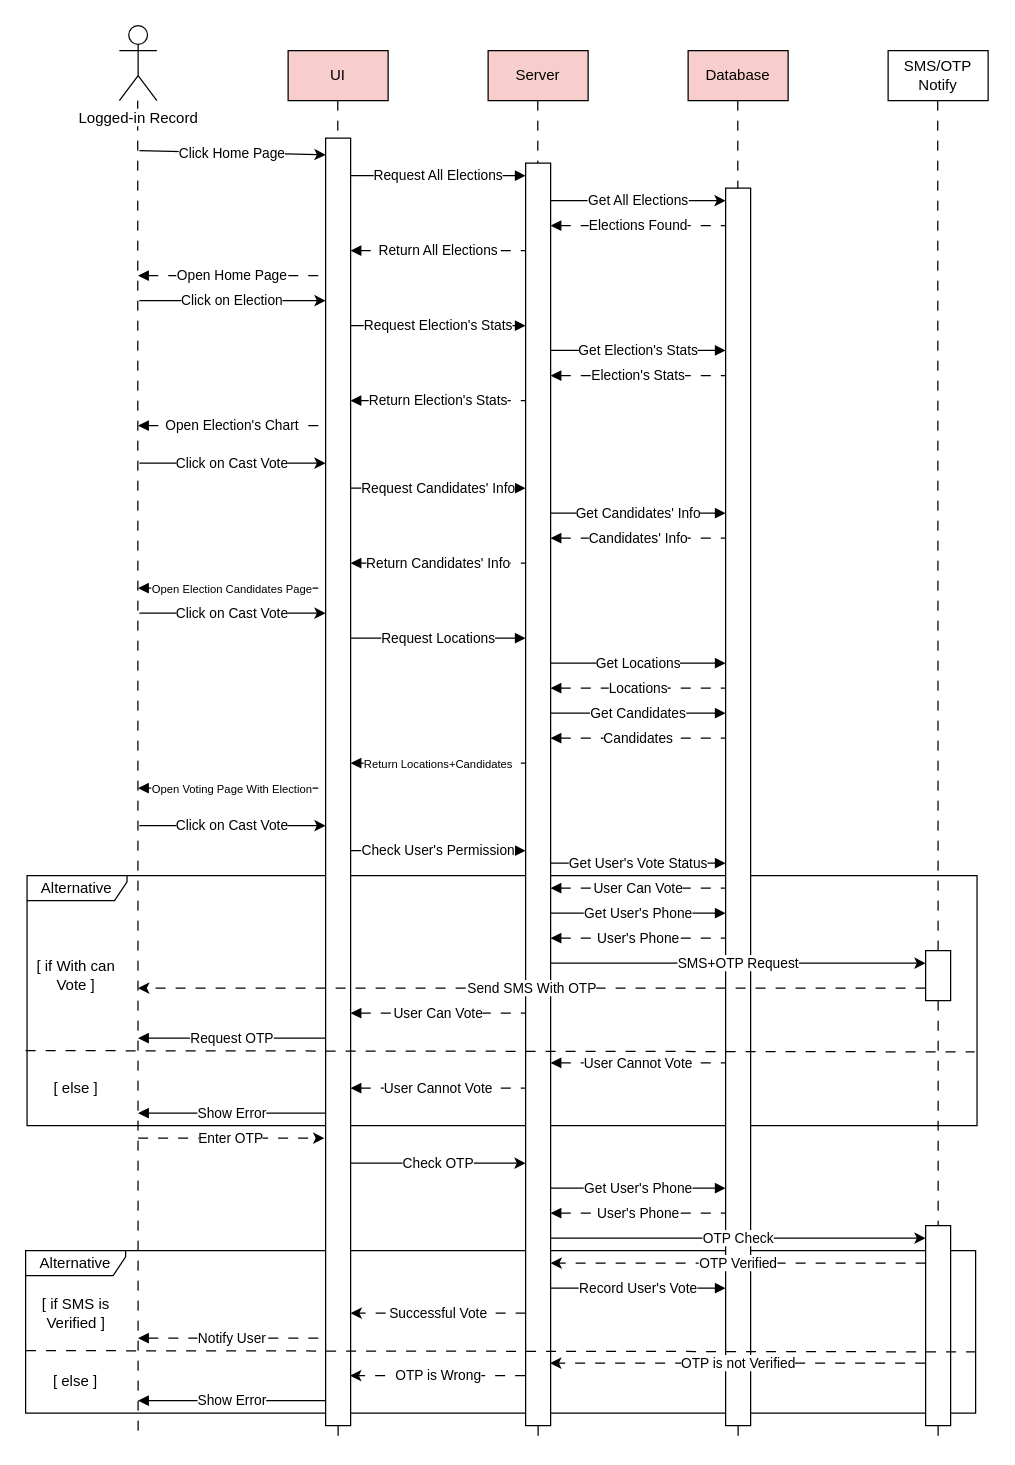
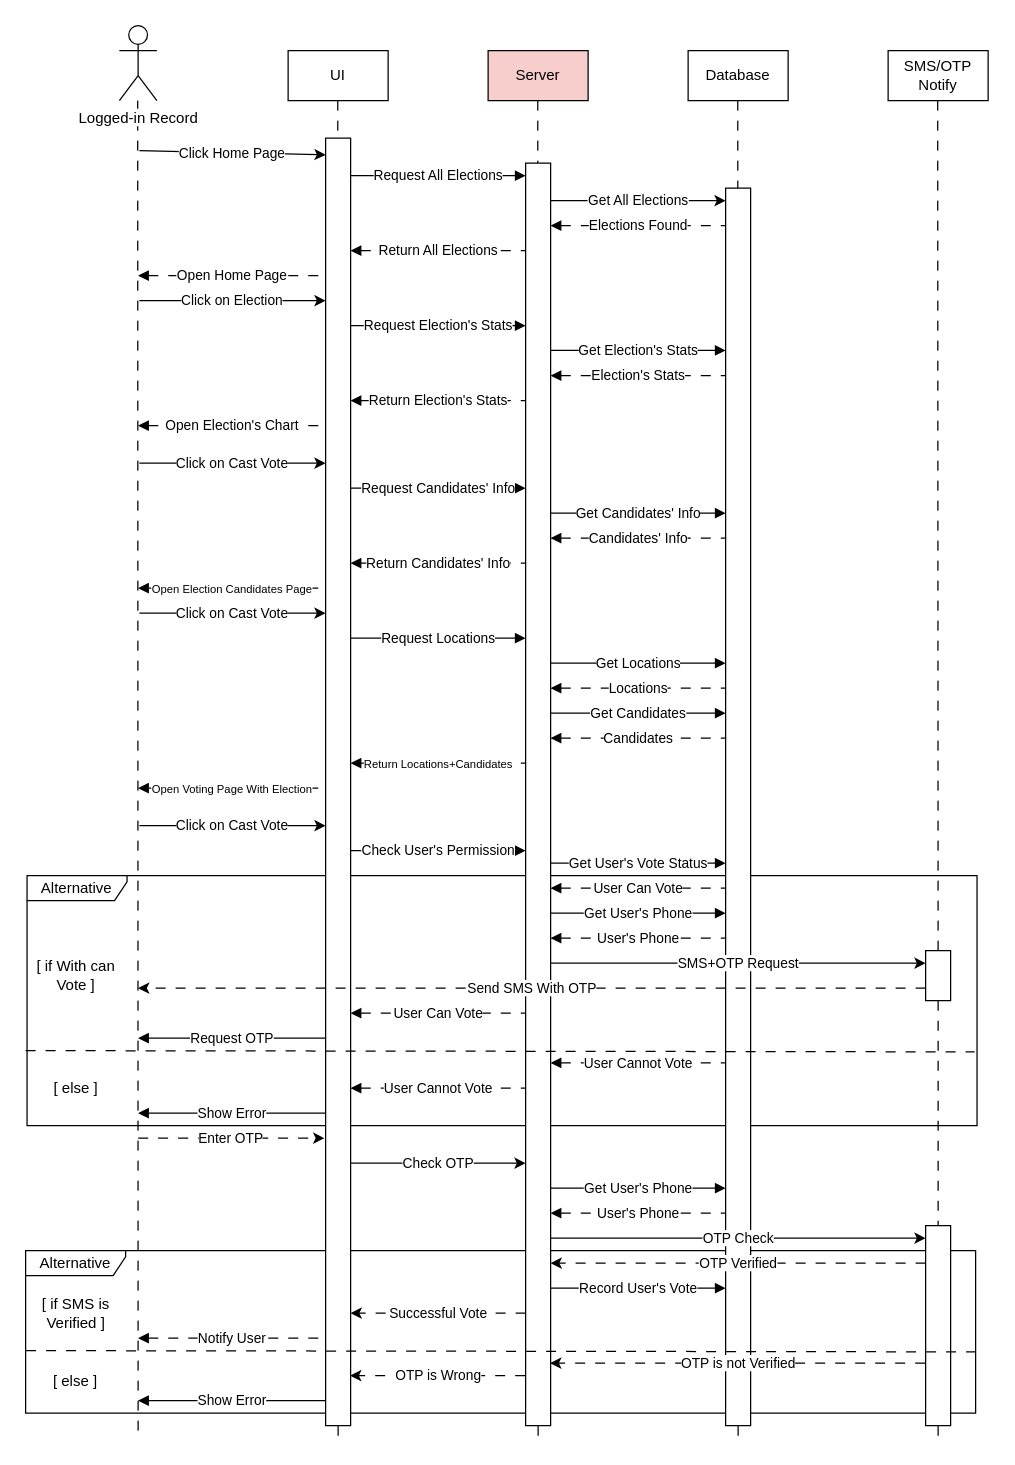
node "UI": fillcolor #f8cecc -> #ffffff
node "Database": fillcolor #f8cecc -> #ffffff
